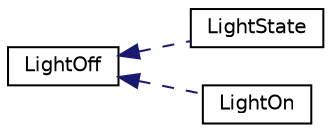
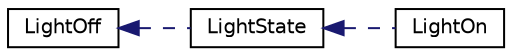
edge "LightOn" -> "LightOff": now "LightOn" -> "LightState"
